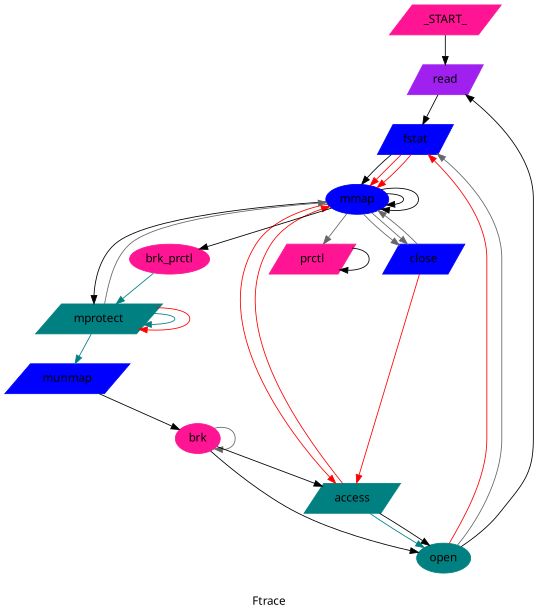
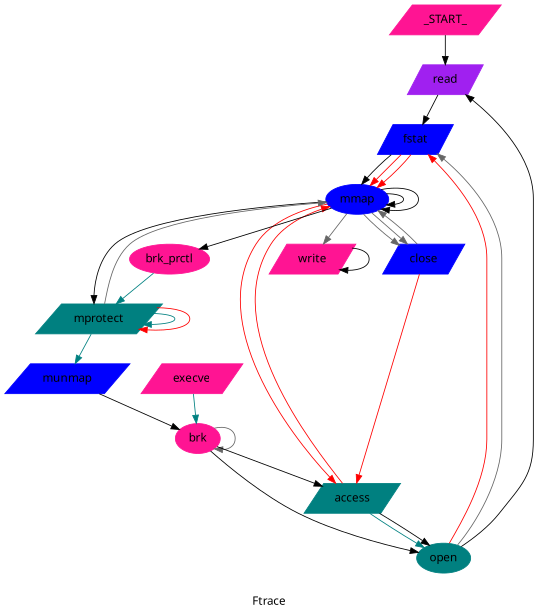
node "prctl": label "prctl" -> "write"
node "execve": added
